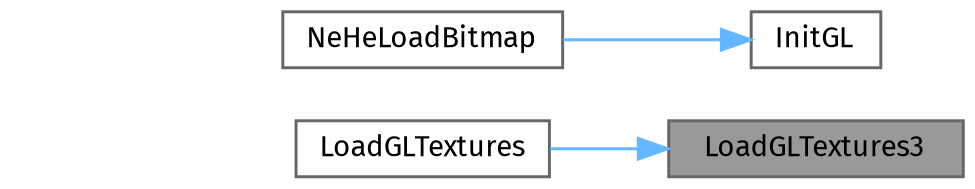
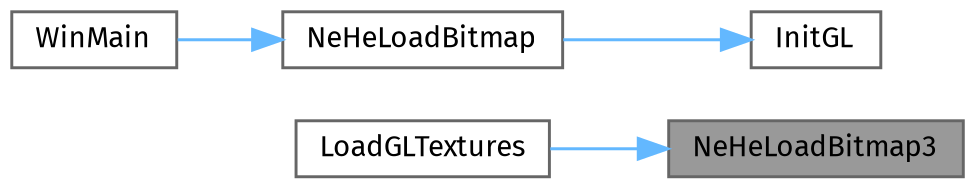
node "WinMain": added
node "LoadGLTextures3": label "LoadGLTextures3" -> "NeHeLoadBitmap3"
